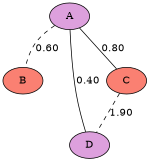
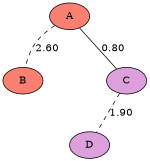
node "A": fillcolor plum -> salmon
edge "A" -- "B": label "0.60" -> "2.60"
edge "A" -- "D": removed, label "0.40"
node "C": fillcolor salmon -> plum
